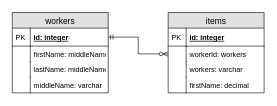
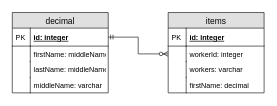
node "workers": label "workers" -> "decimal"
node "workerId: workers": label "workerId: workers" -> "workerId: integer"
